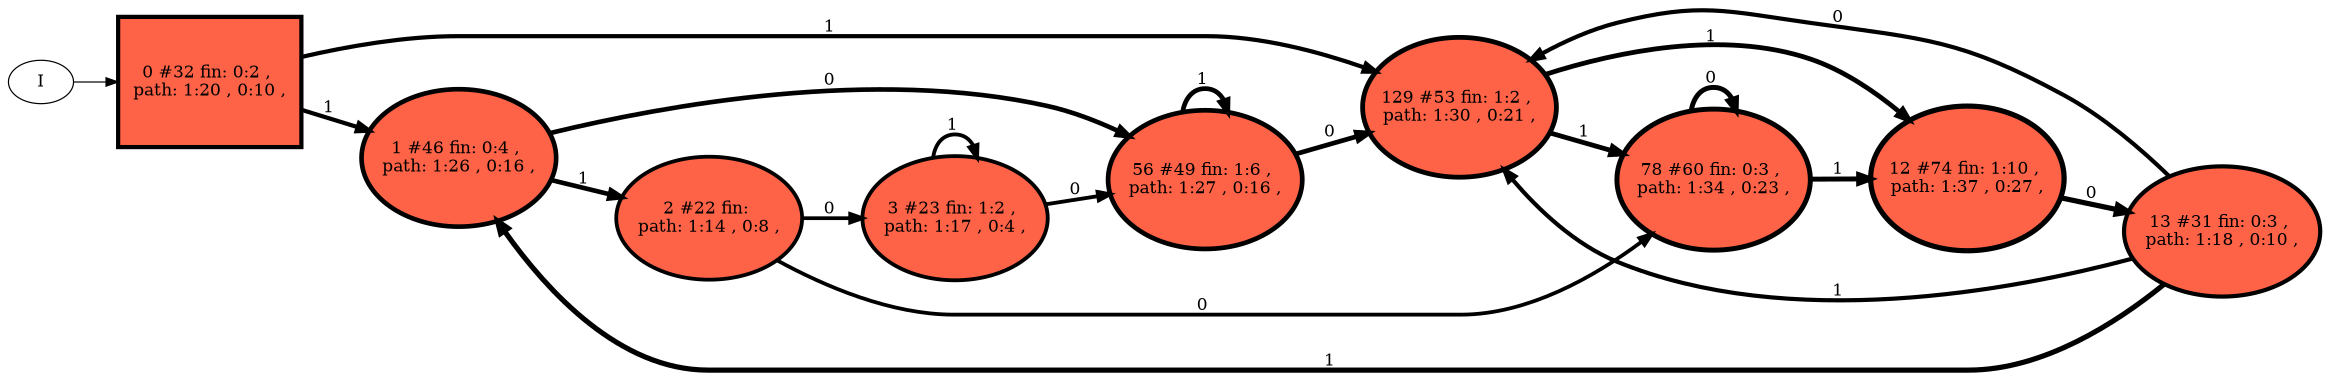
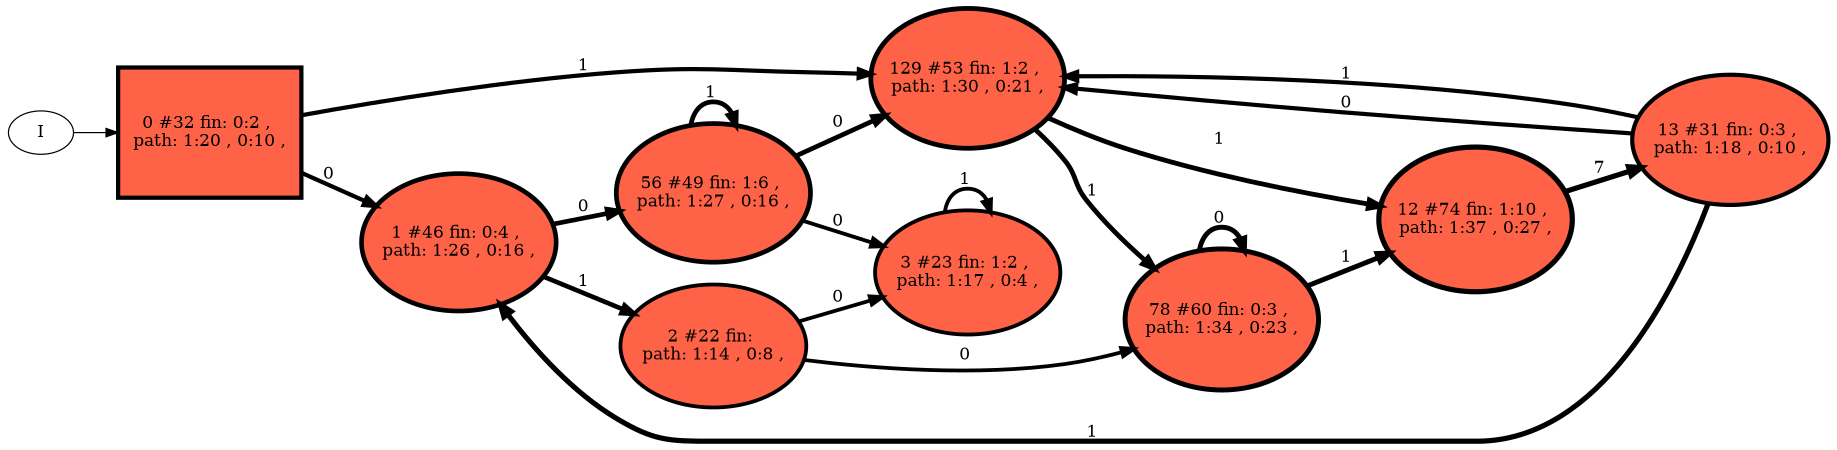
edge "0 #32 fin: 0:2 , path: 1:20 , 0:10 ," -> "1 #46 fin: 0:4 , path: 1:26 , 0:16 ,": label "1 " -> "0 "
edge "12 #74 fin: 1:10 , path: 1:37 , 0:27 ," -> "13 #31 fin: 0:3 , path: 1:18 , 0:10 ,": label "0 " -> "7 "
edge "3 #23 fin: 1:2 , path: 1:17 , 0:4 ," -> "56 #49 fin: 1:6 , path: 1:27 , 0:16 ,": reversed
